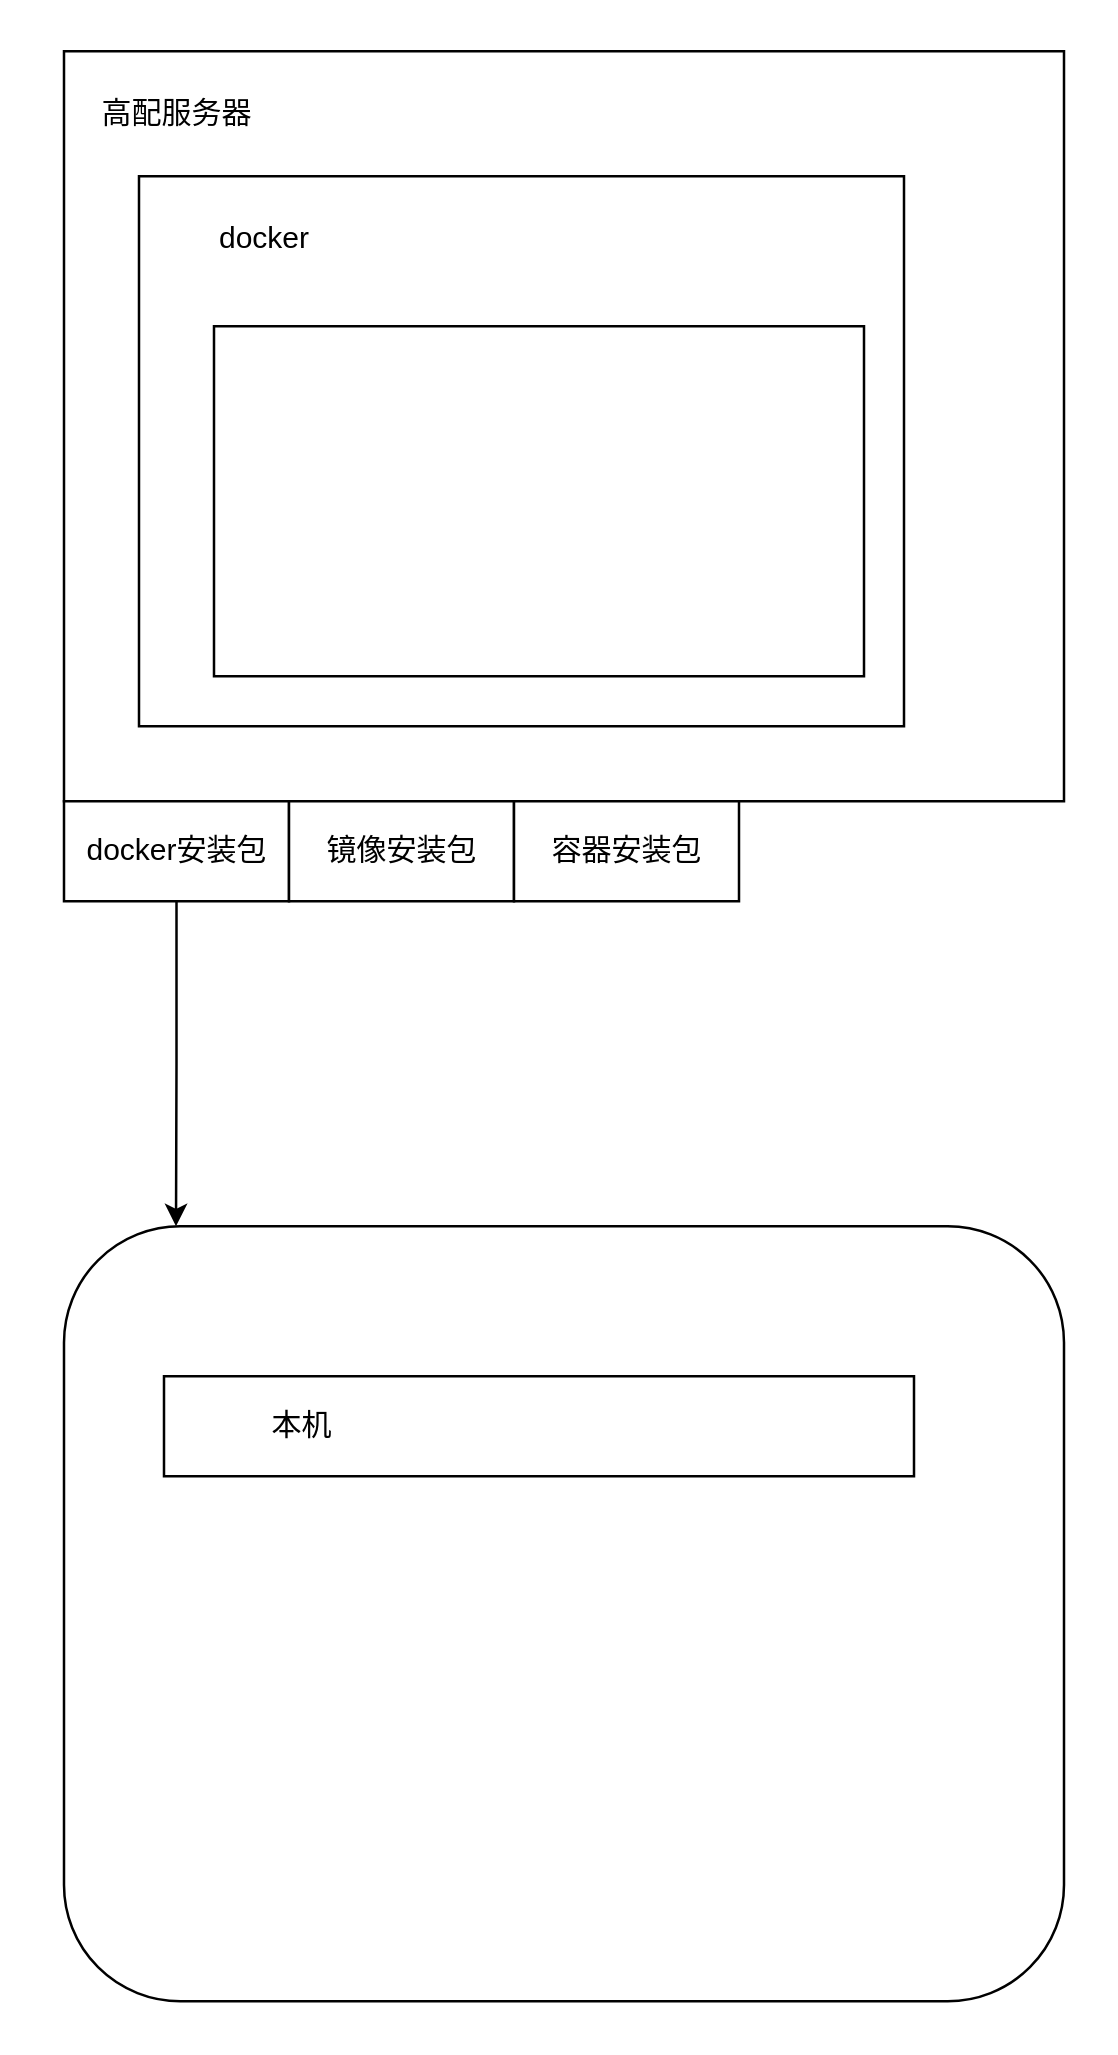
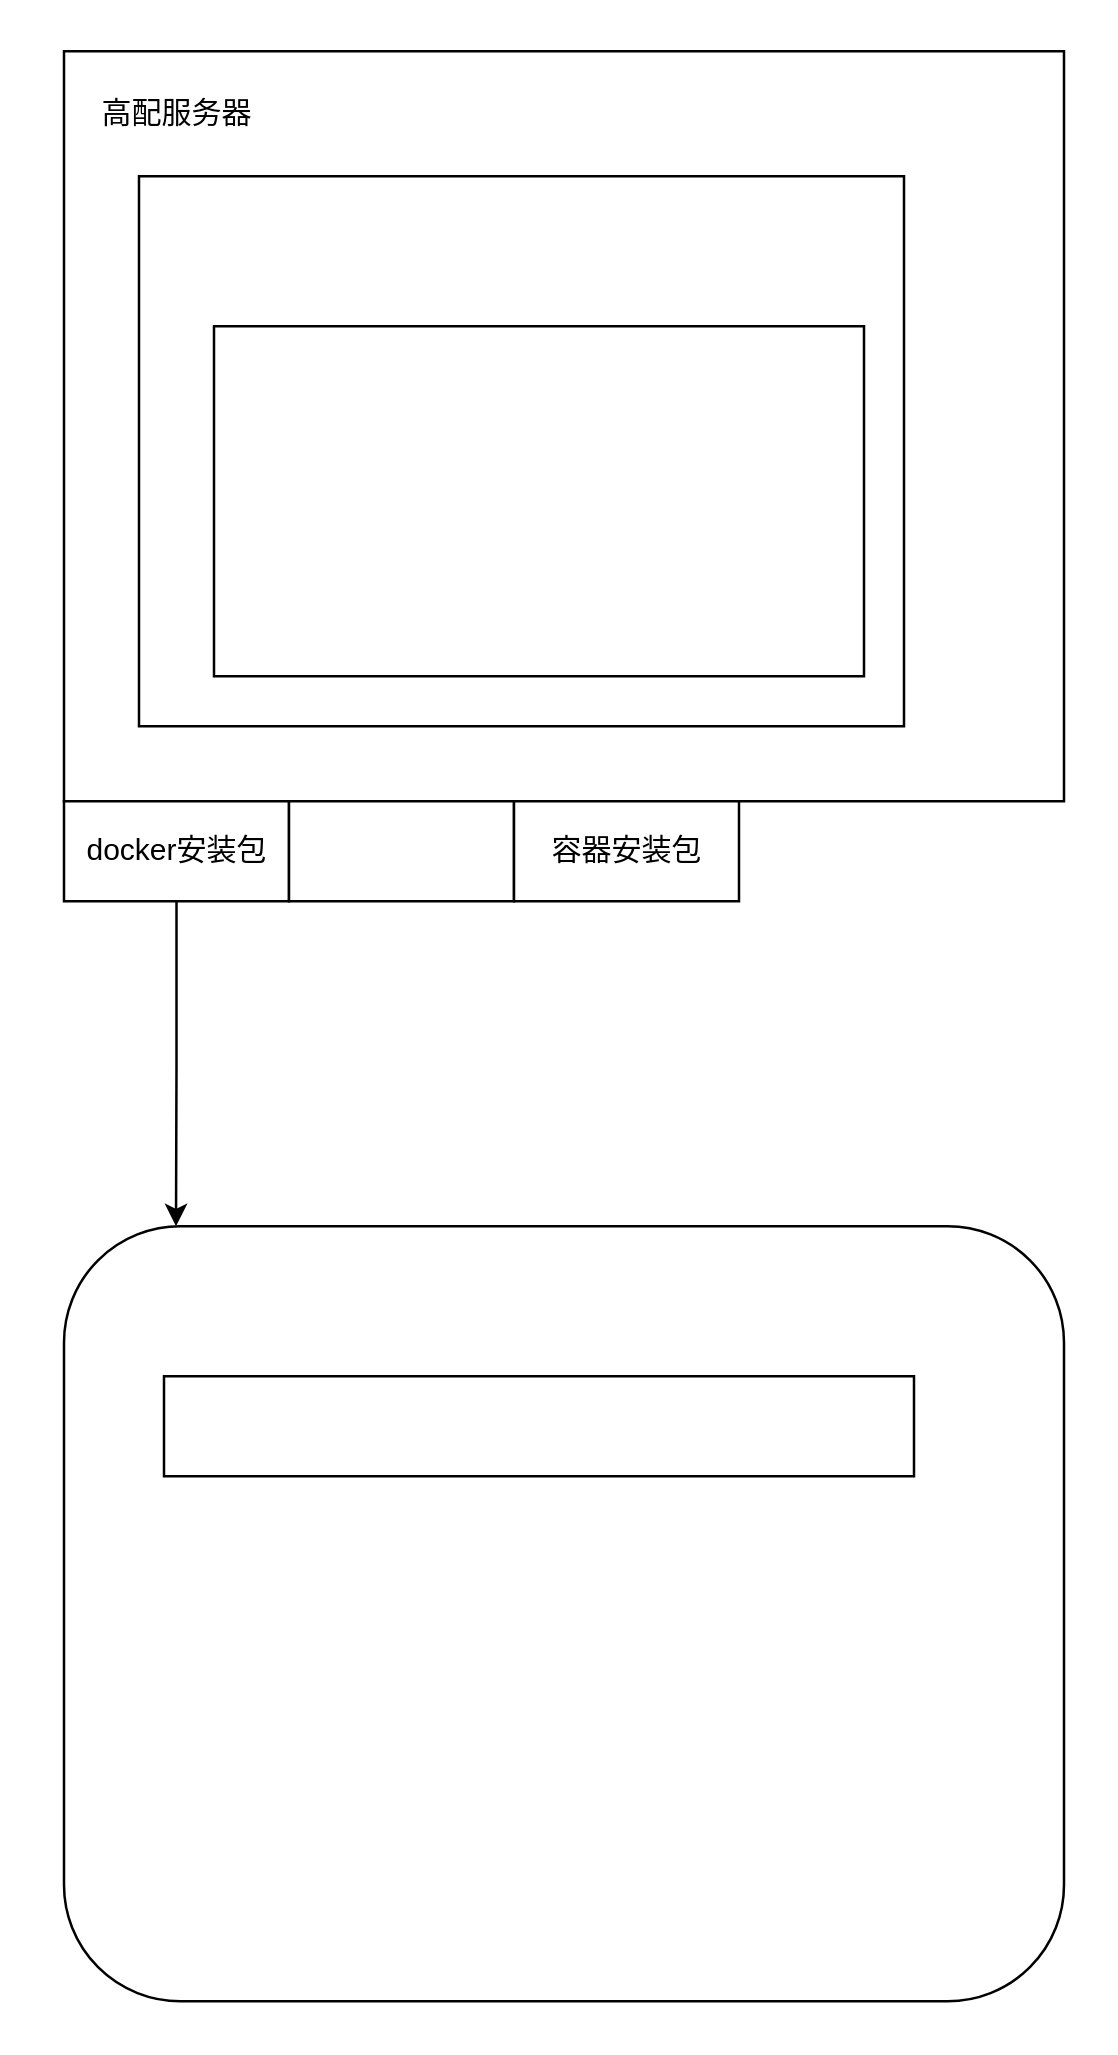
node "docker": removed
node "镜像安装包": removed
node "本机": removed
